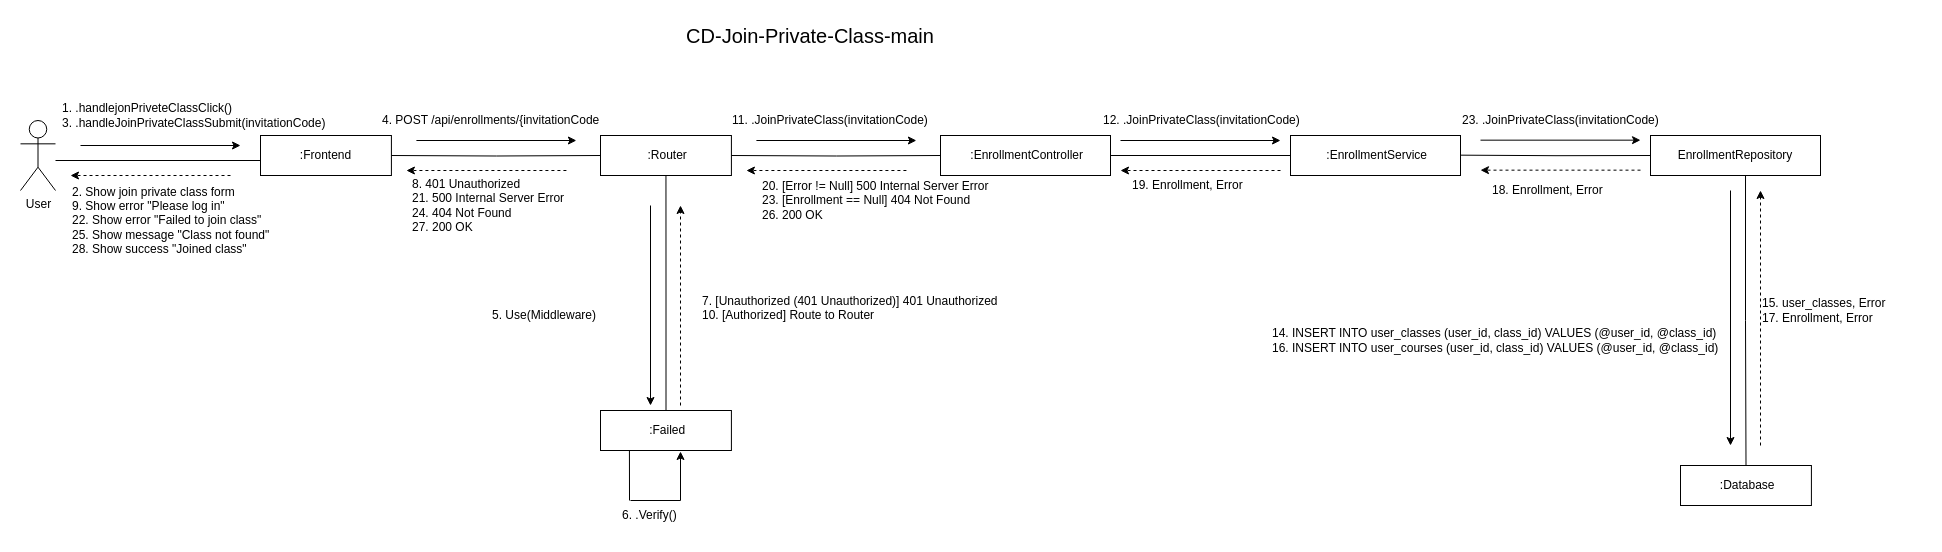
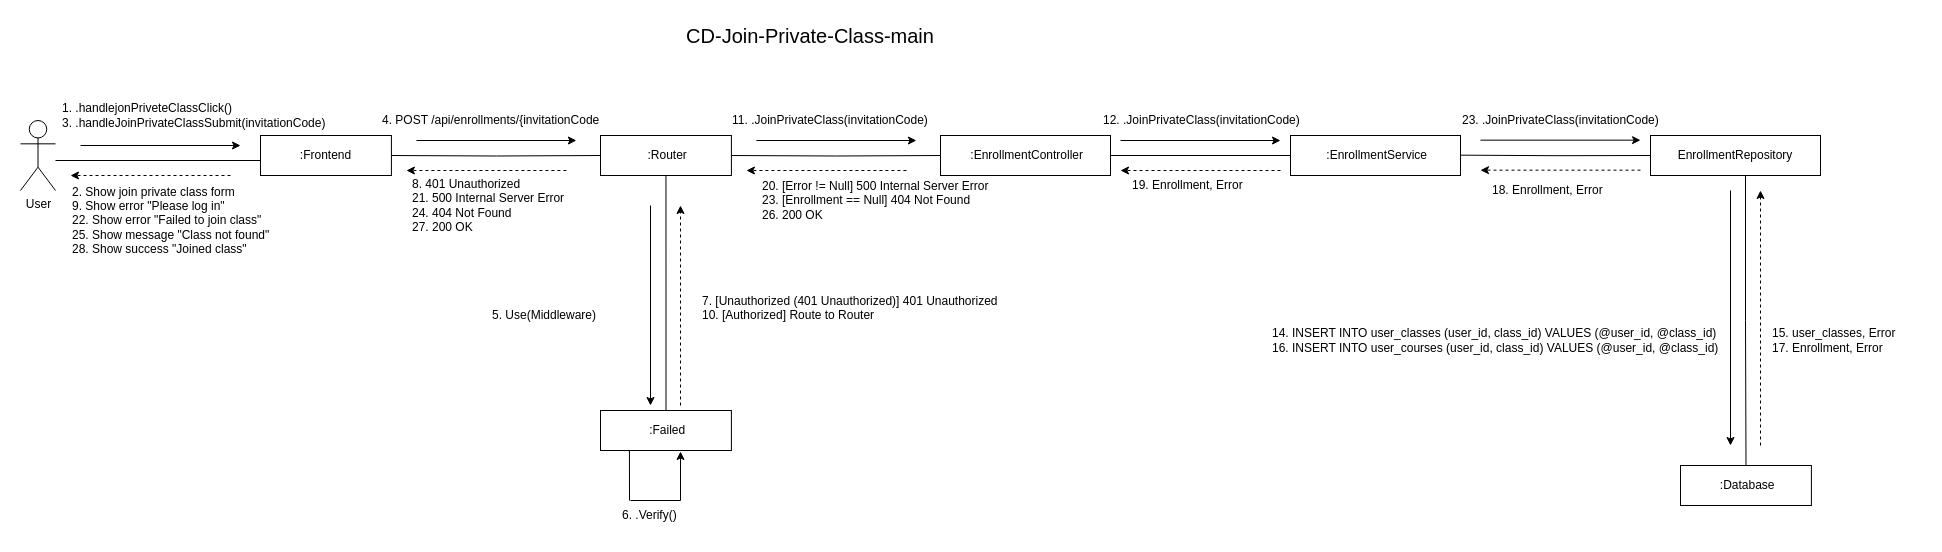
node "15. user_classes, Error 17. Enrollment, Error": moved (1836, 311) -> (1846, 341)
